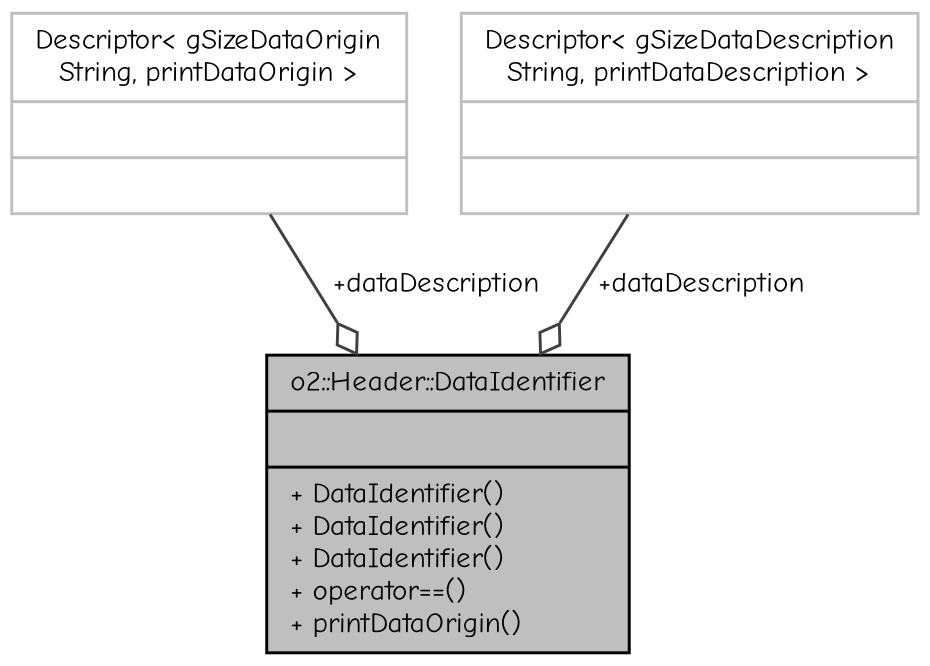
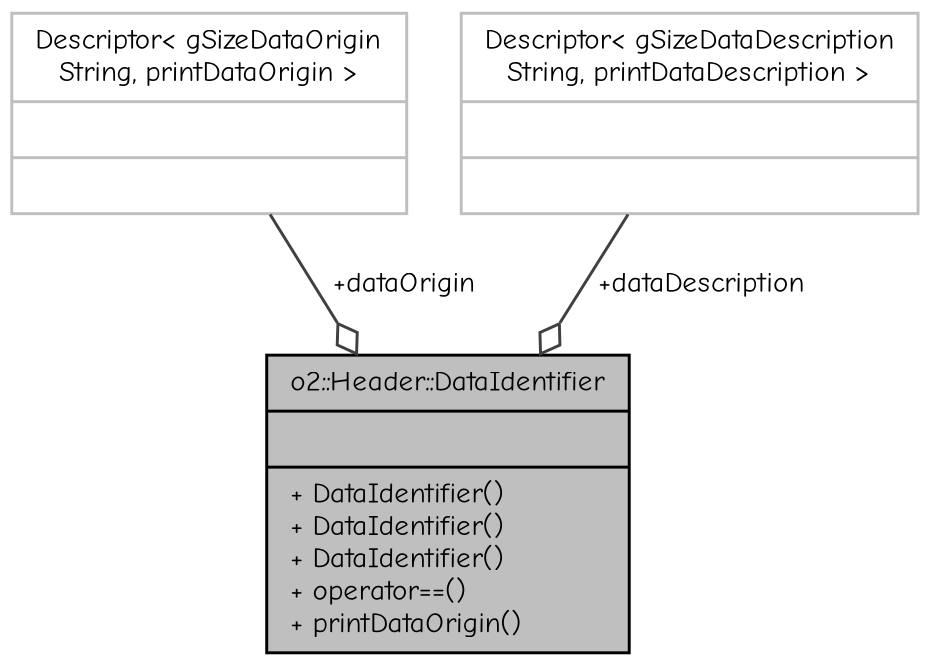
edge "Descriptor< gSizeDataOrigin" -> "o2::Header::DataIdentifier": label " +dataDescription" -> " +dataOrigin"
